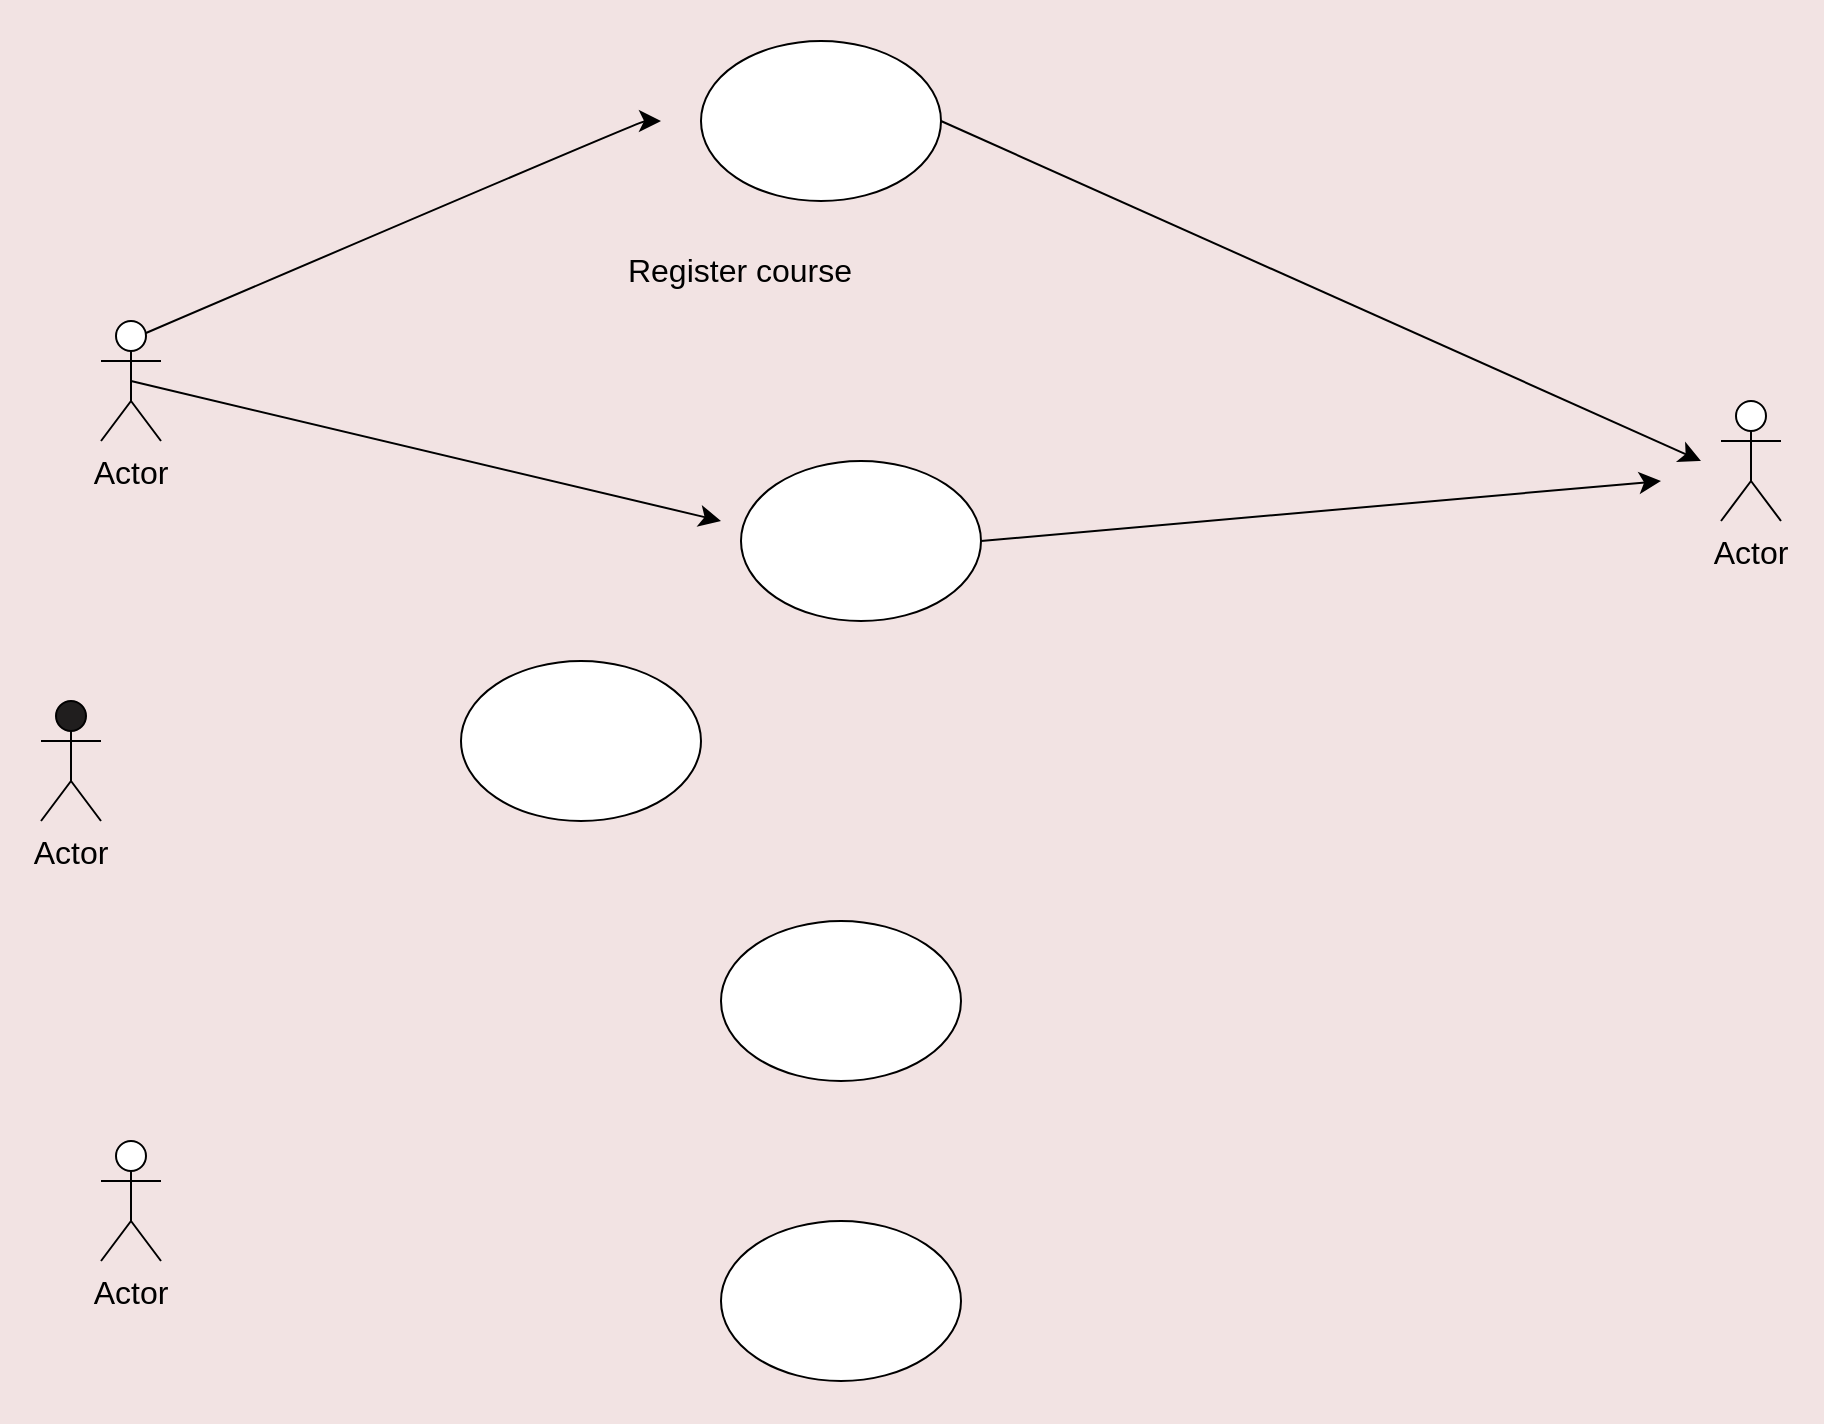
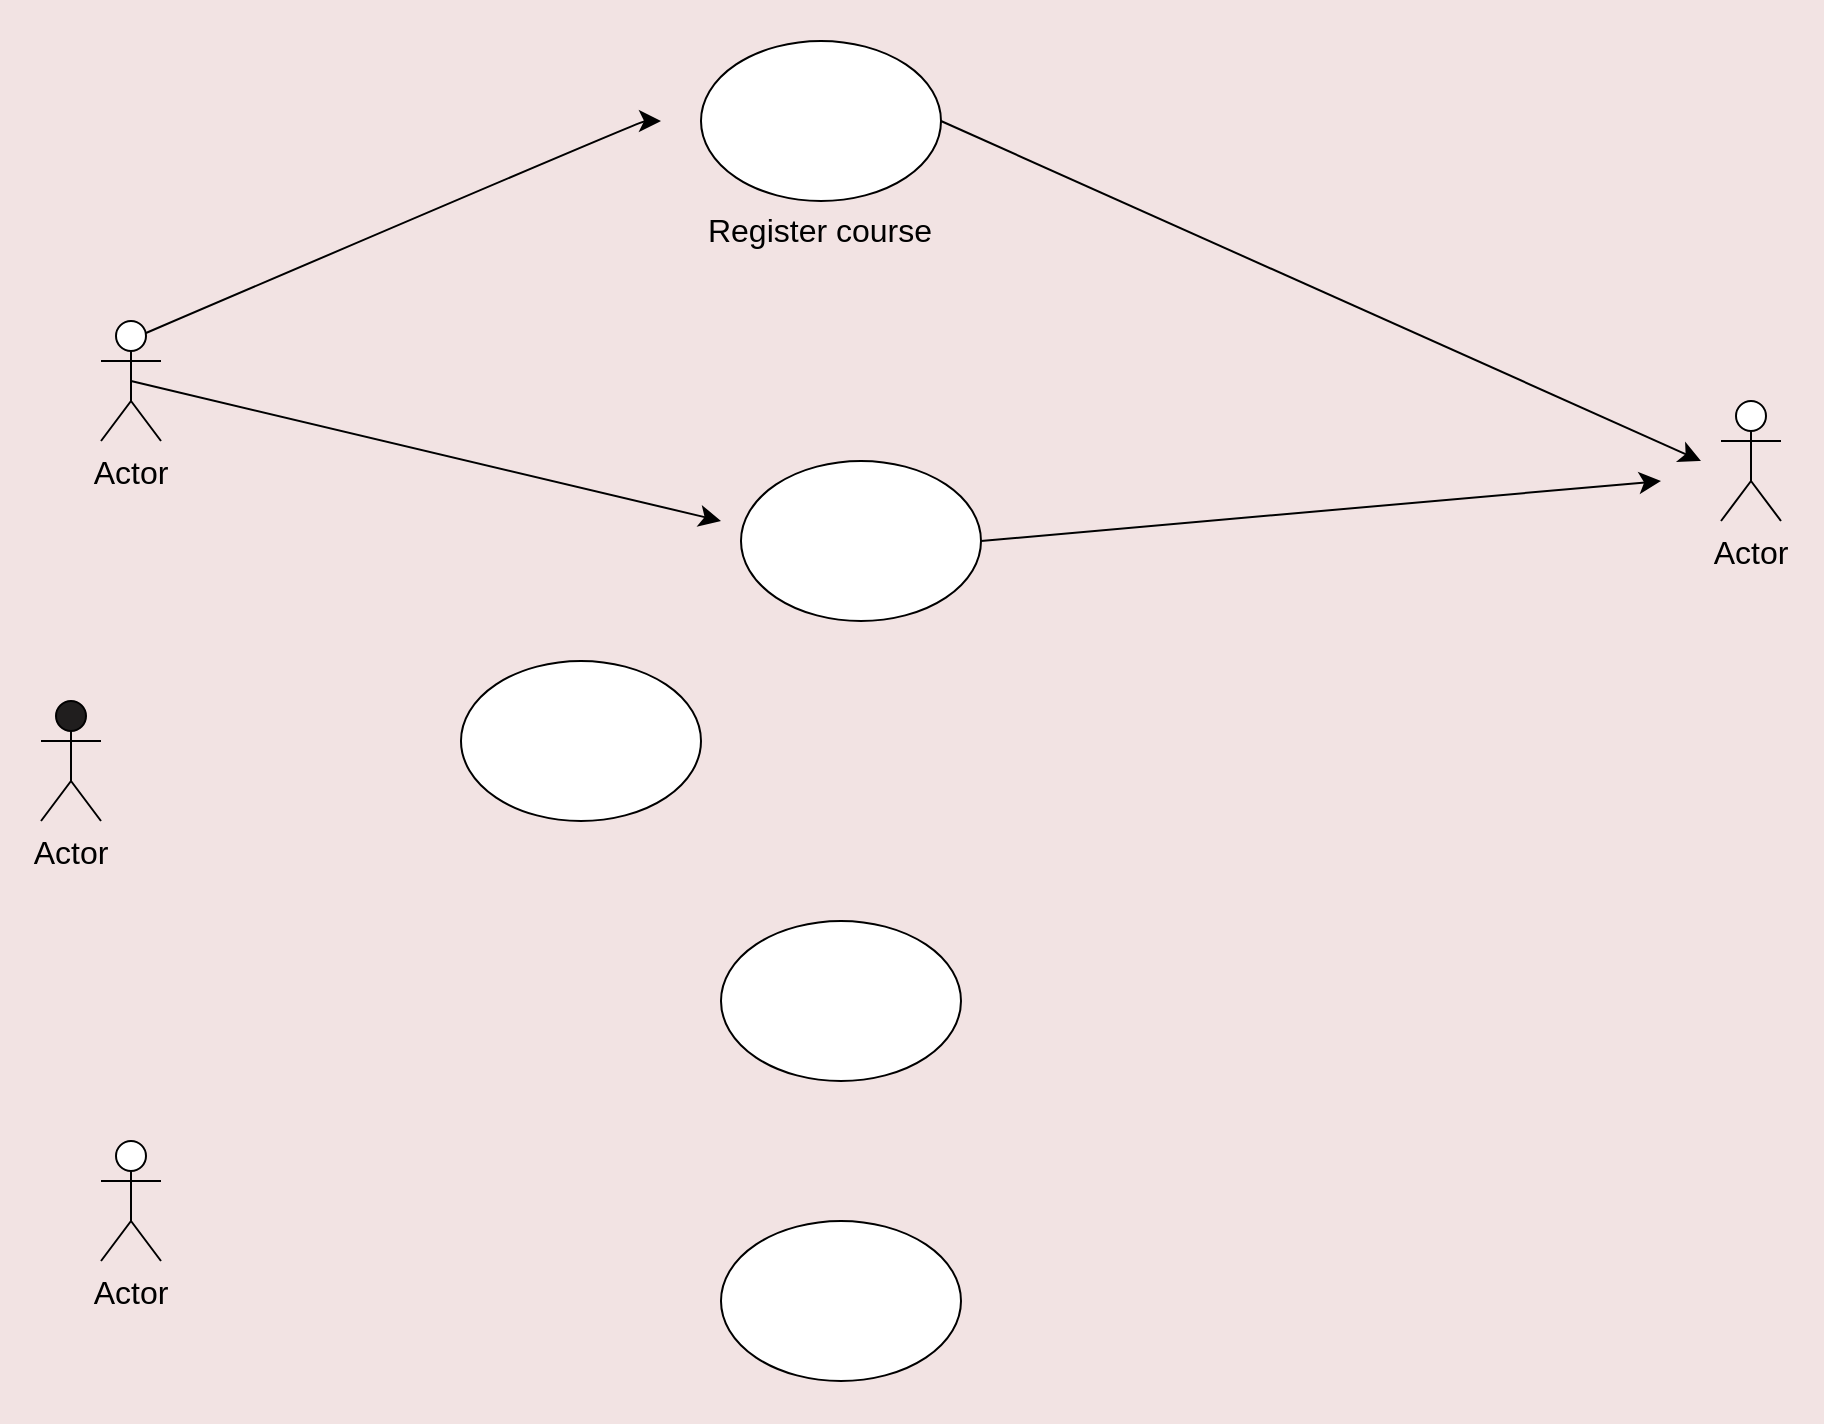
node "Register course": moved (741, 271) -> (821, 231)
